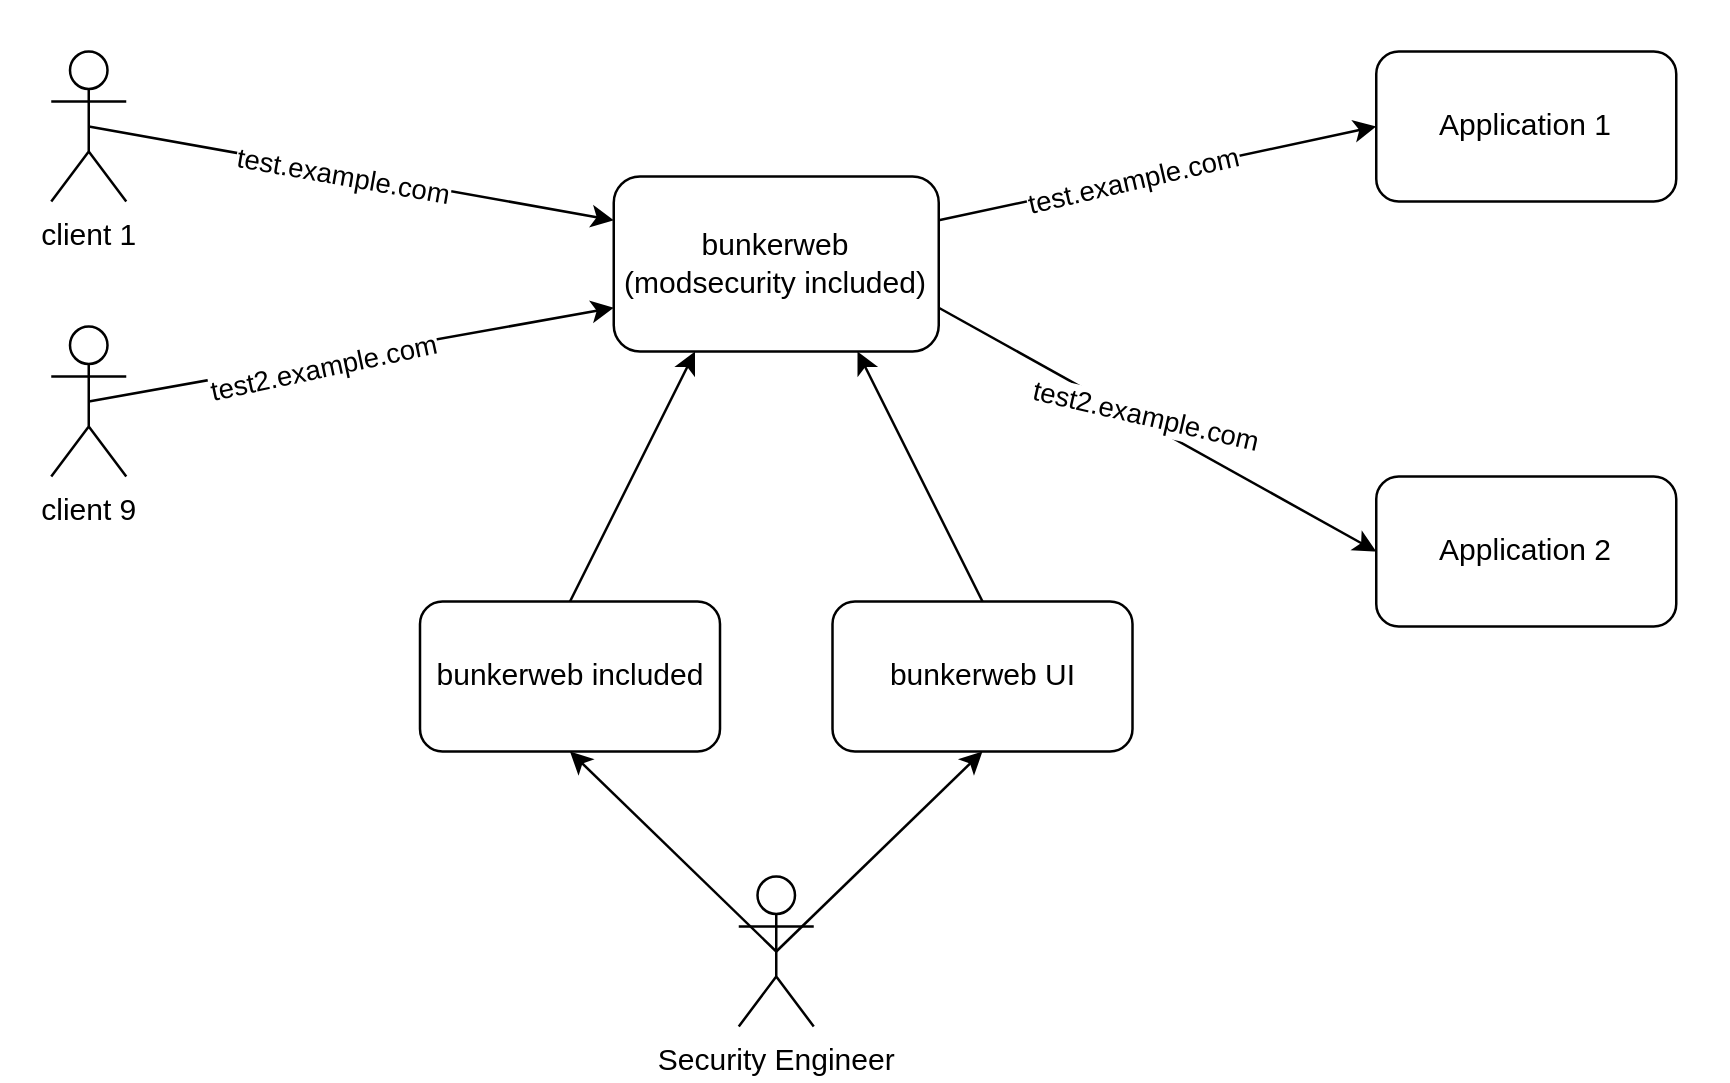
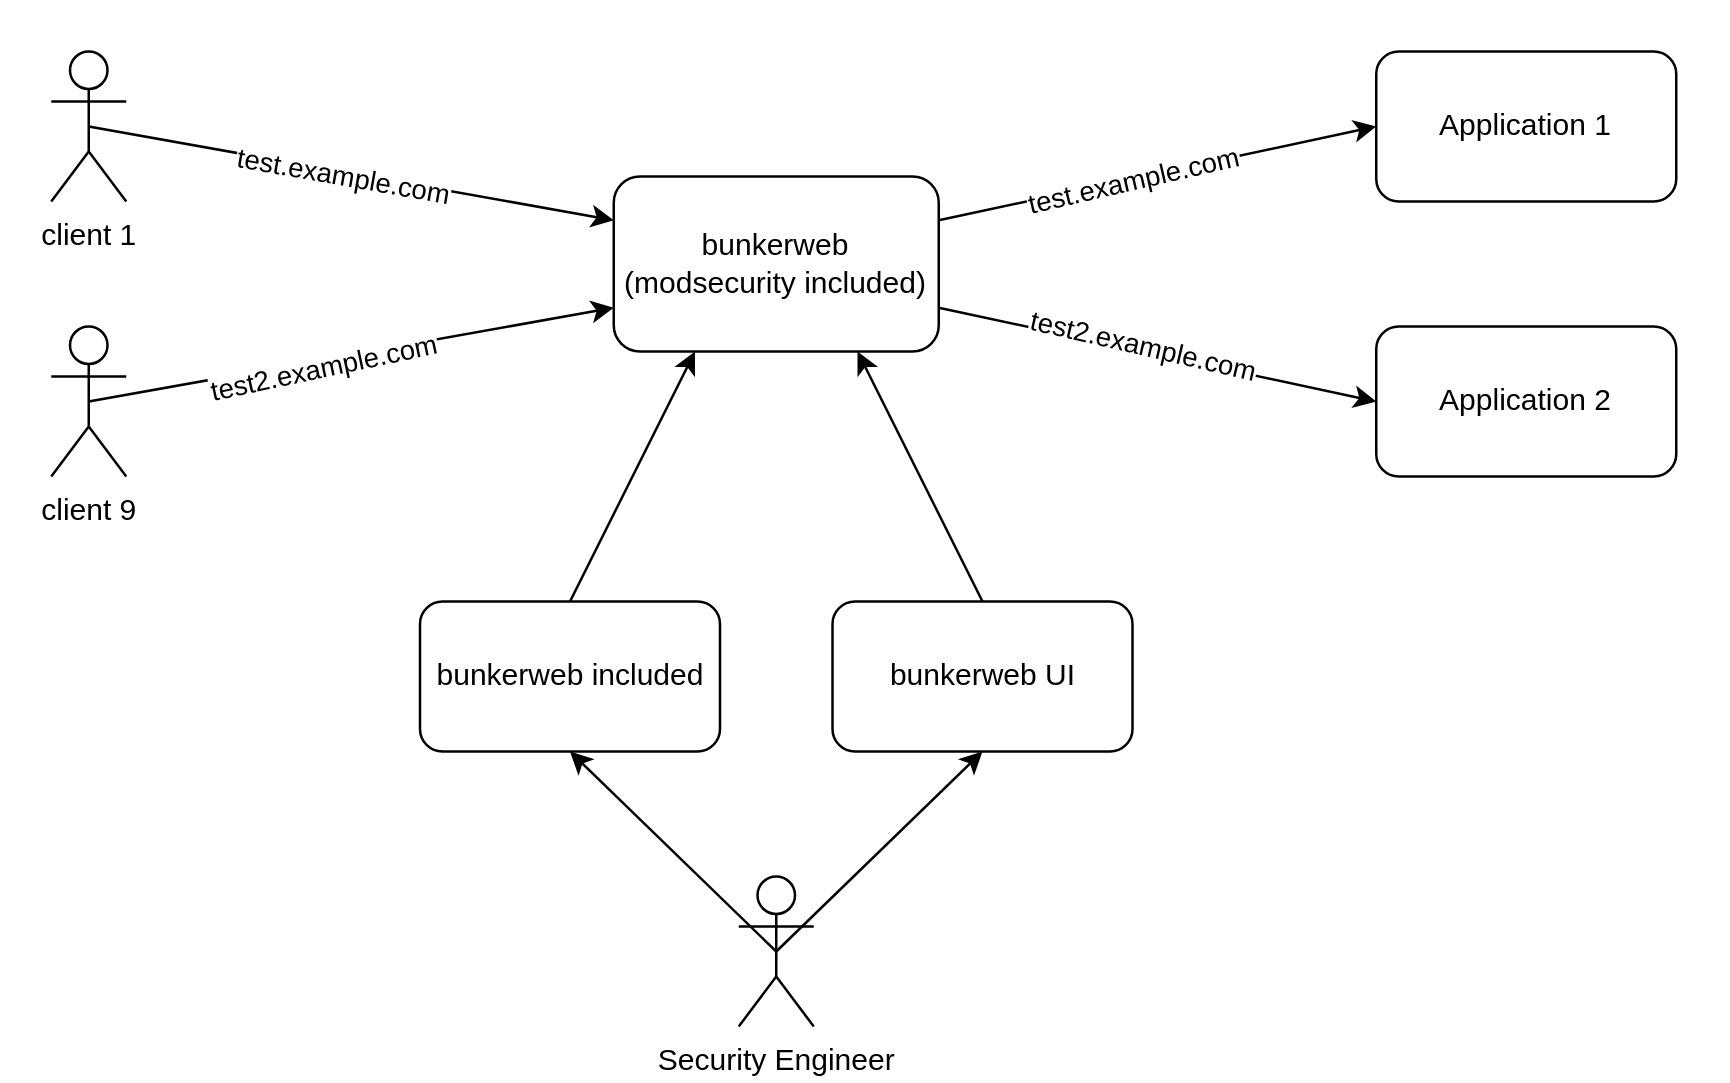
node "Application 2": moved (1526, 551) -> (1526, 401)
